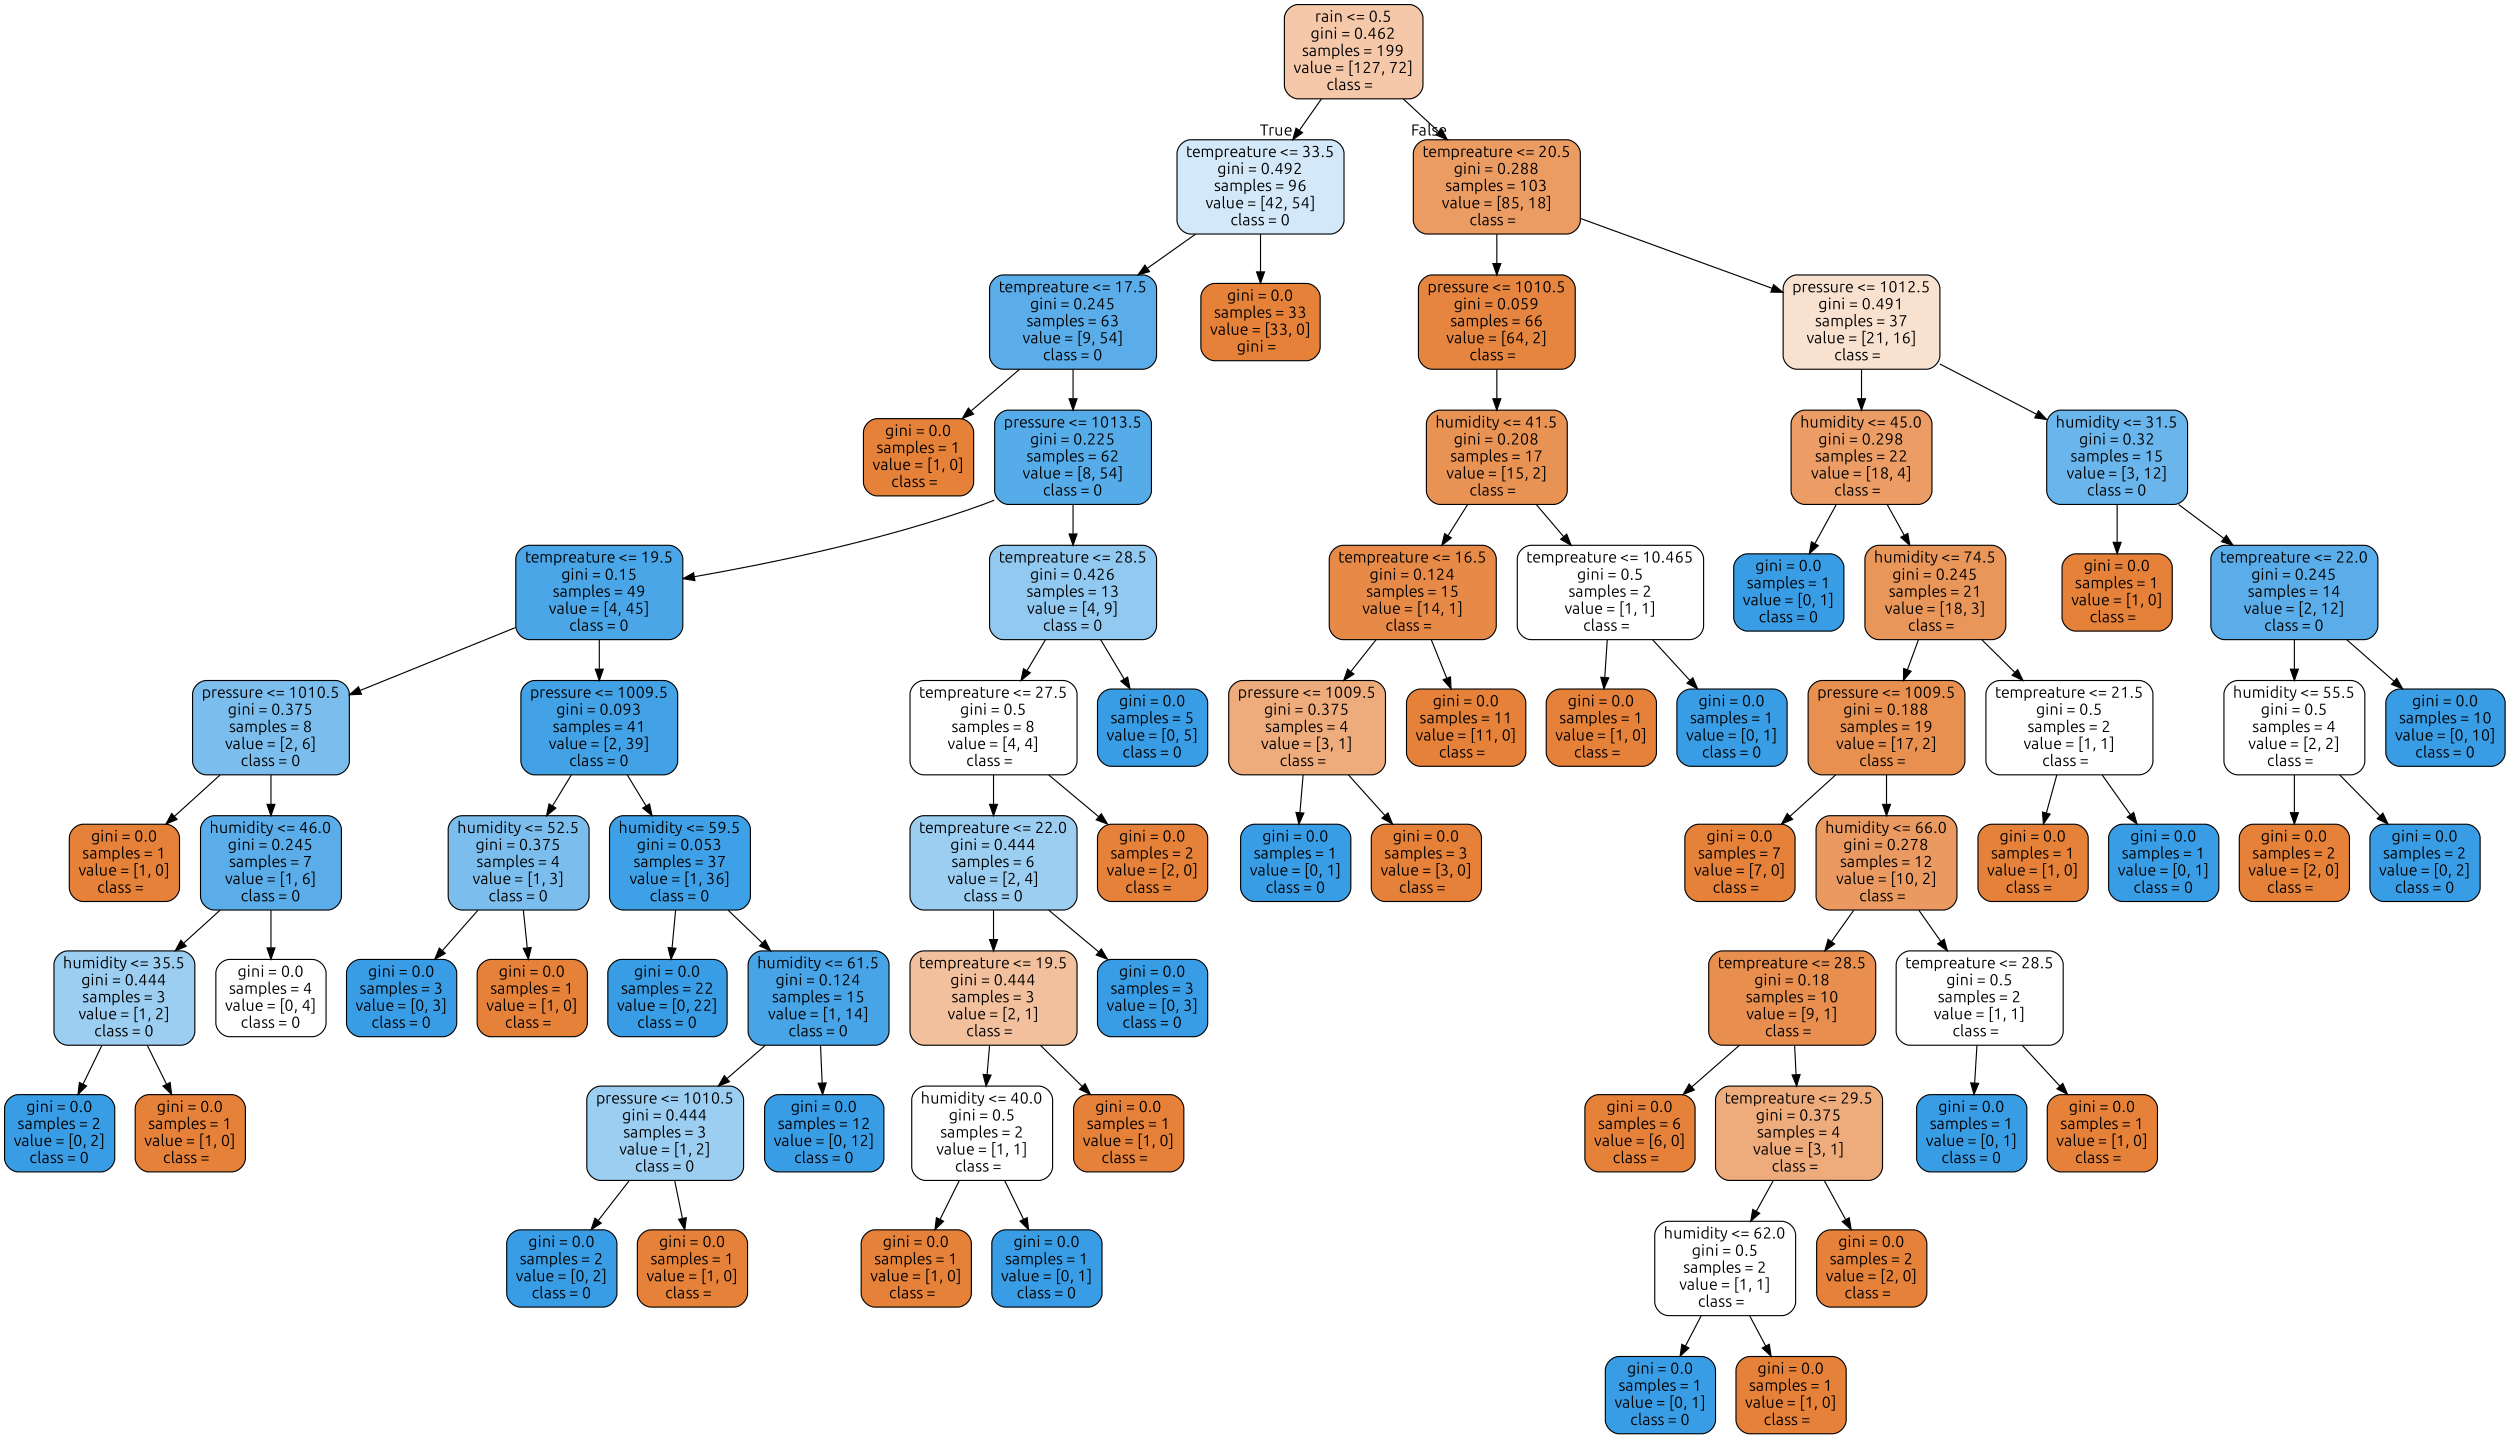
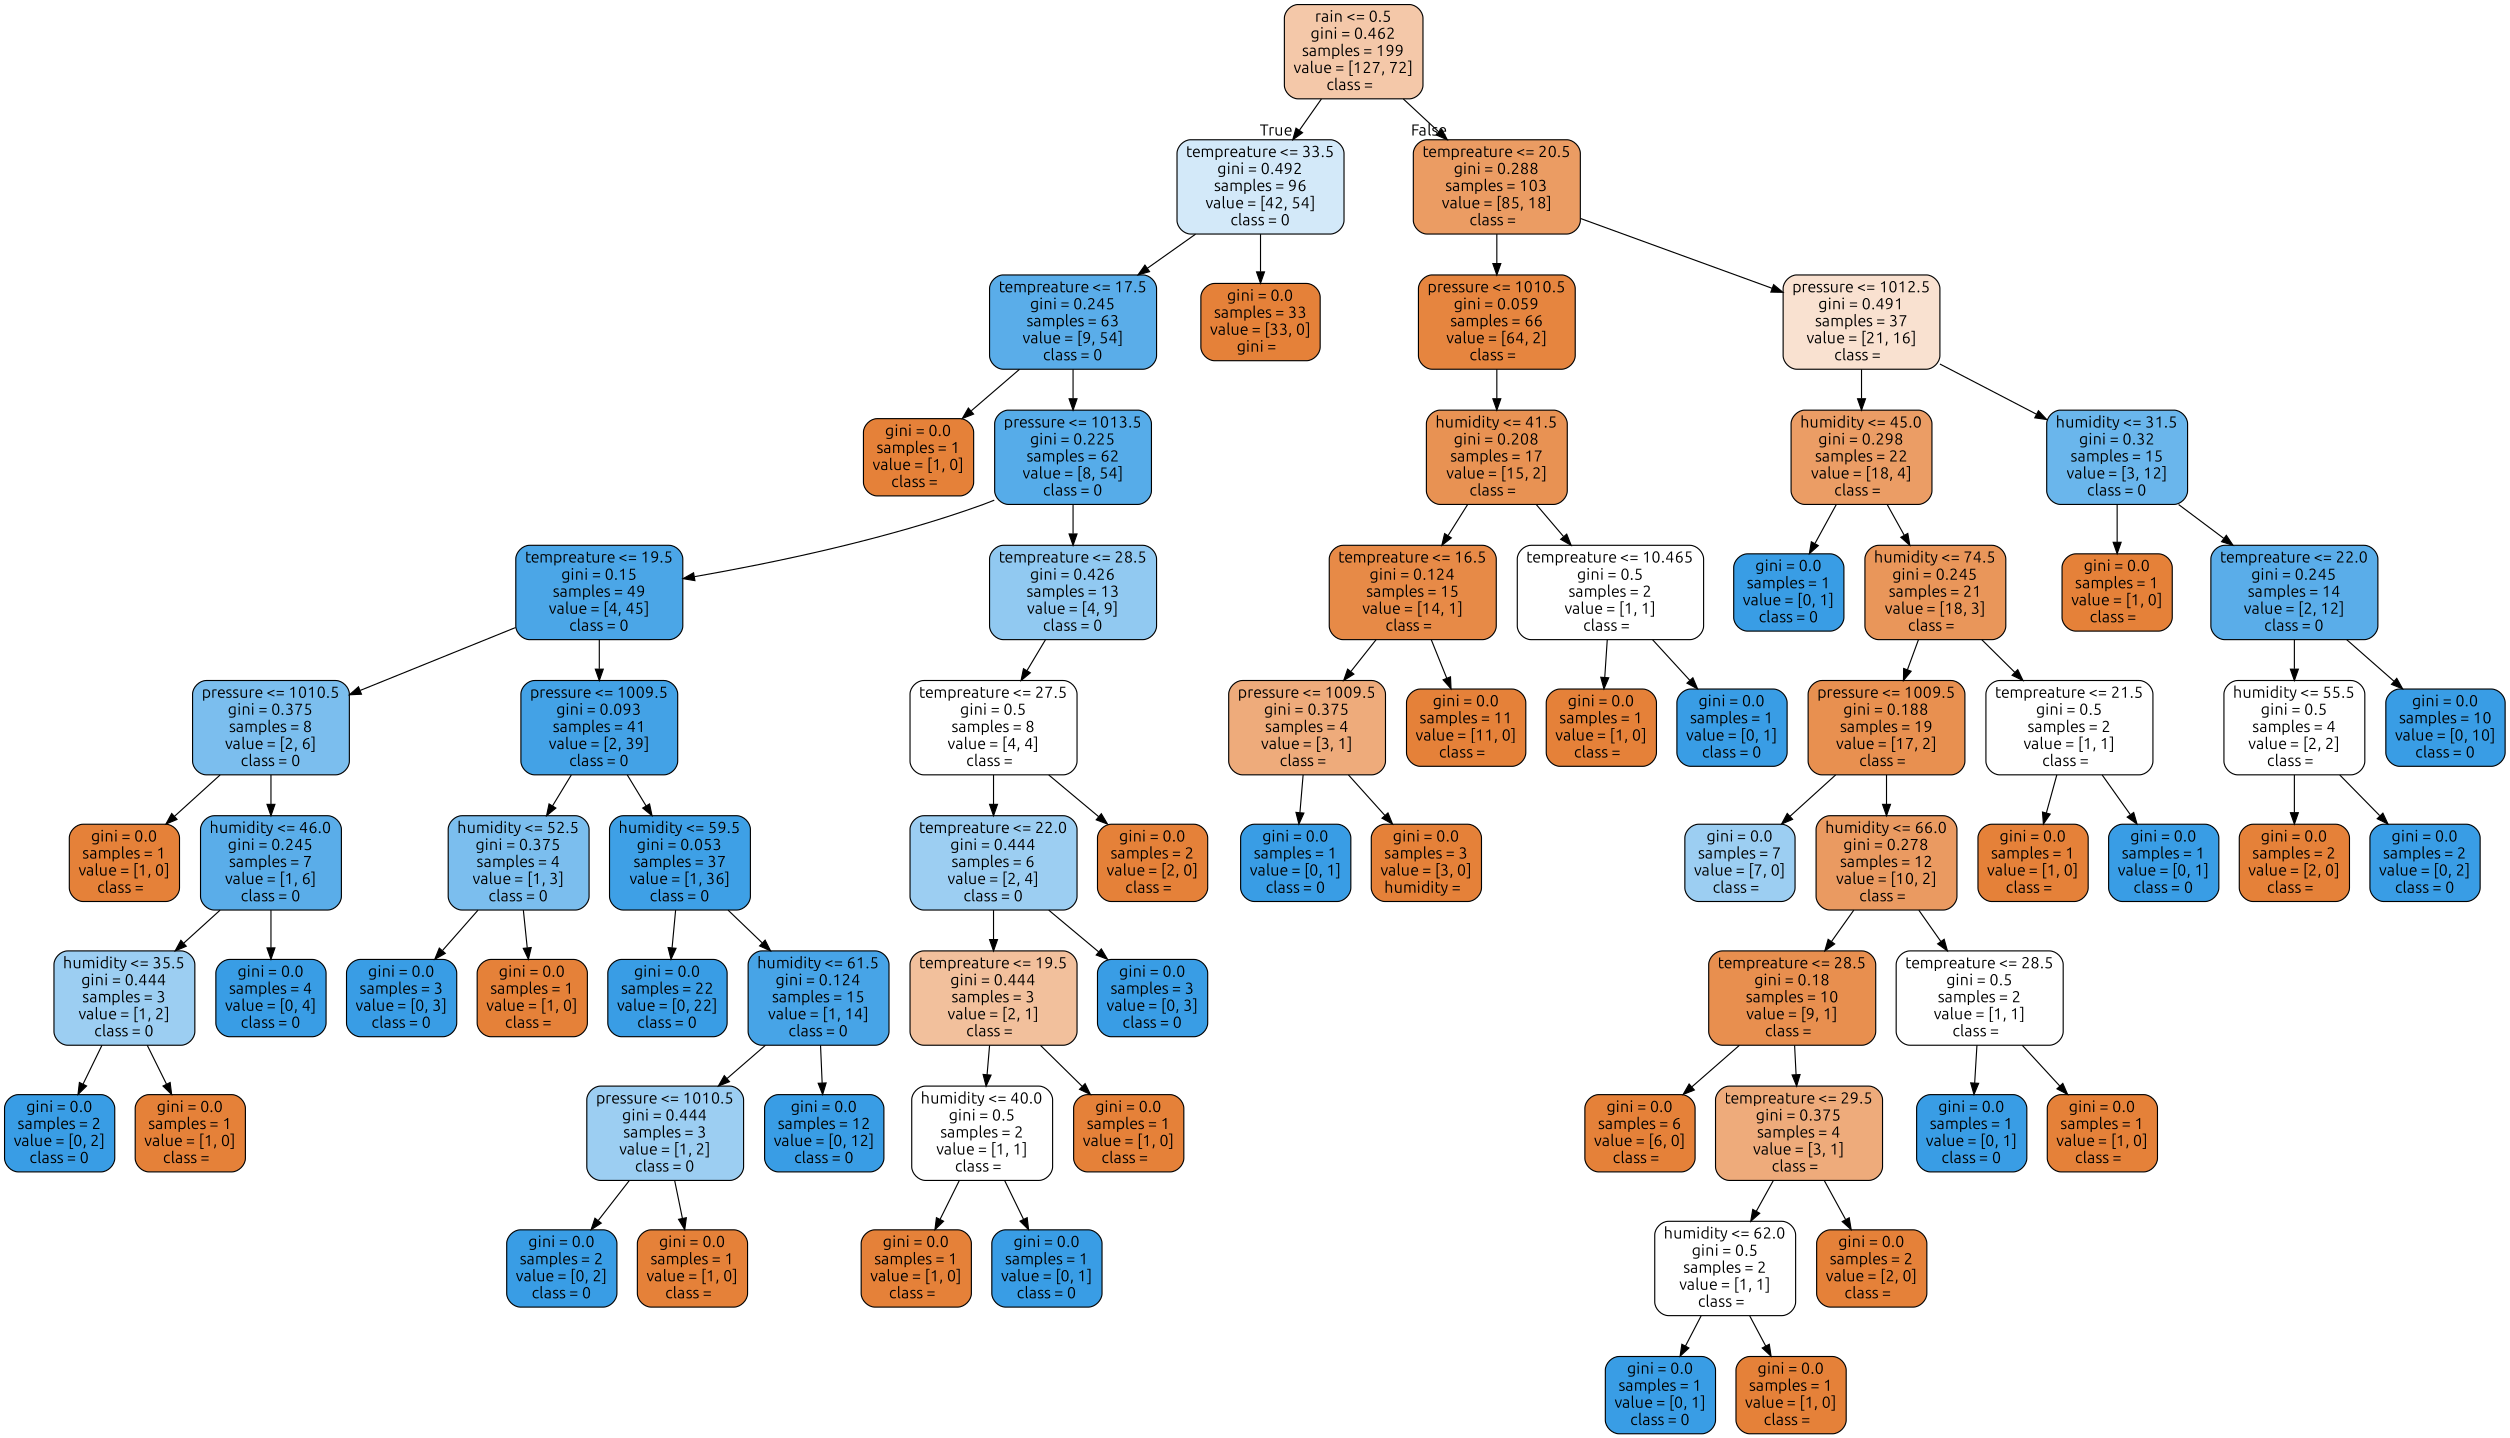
node "gini = 0.0 samples = 5 value = [0, 5] class = 0": removed
node "gini = 0.0 samples = 3 value = [3, 0] class =": label "gini = 0.0 samples = 3 value = [3, 0] class =" -> "gini = 0.0 samples = 3 value = [3, 0] humidity ="
node "gini = 0.0 samples = 7 value = [7, 0] class =": fillcolor #e58139 -> #9ccef2
node "gini = 0.0 samples = 4 value = [0, 4] class = 0": fillcolor #ffffff -> #399de5
